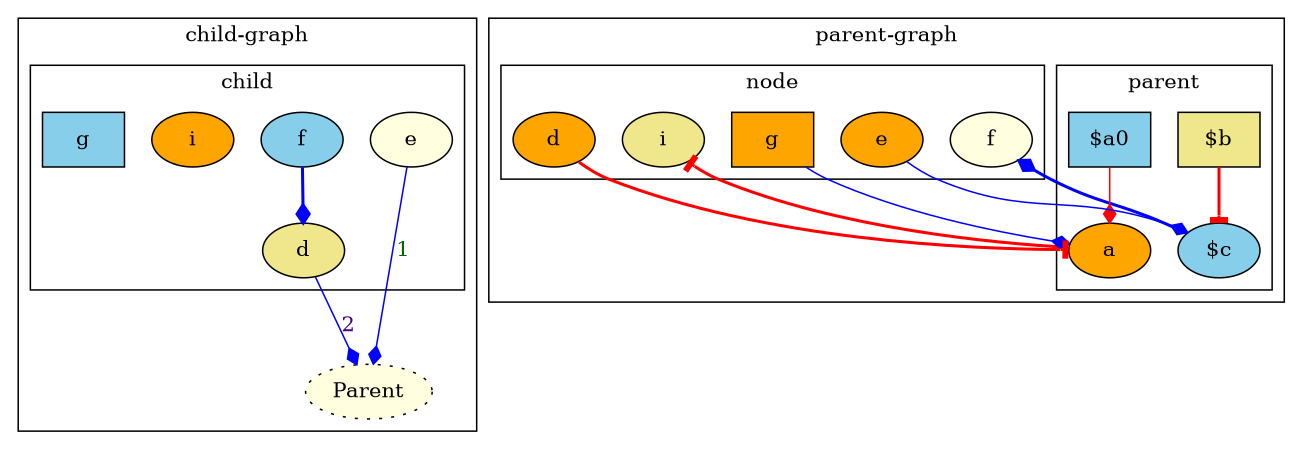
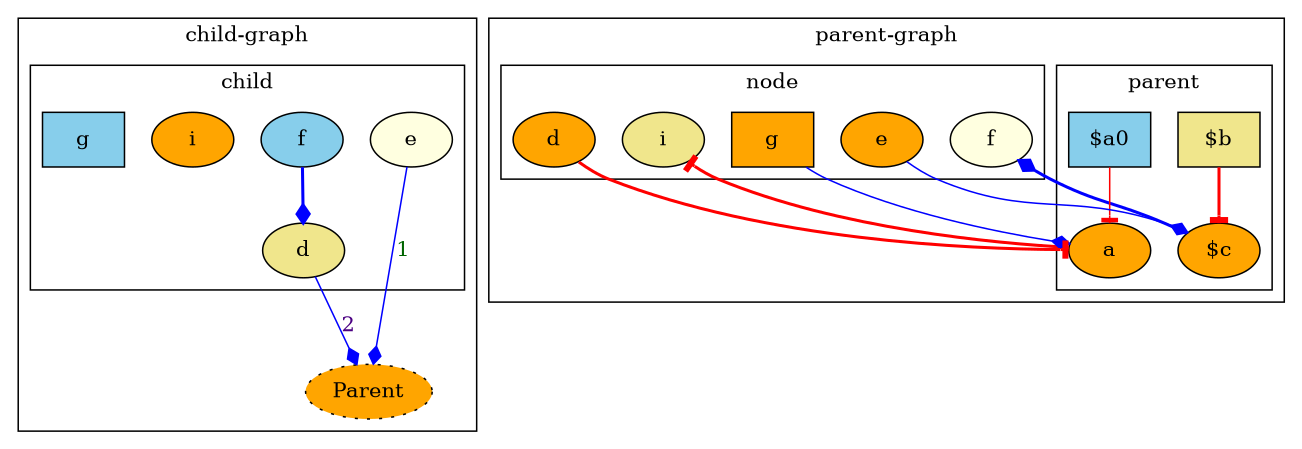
edge "$a0" -> "a": arrowhead diamond -> tee
node "$c": fillcolor skyblue -> orange
node "Parent": fillcolor lightyellow -> orange
